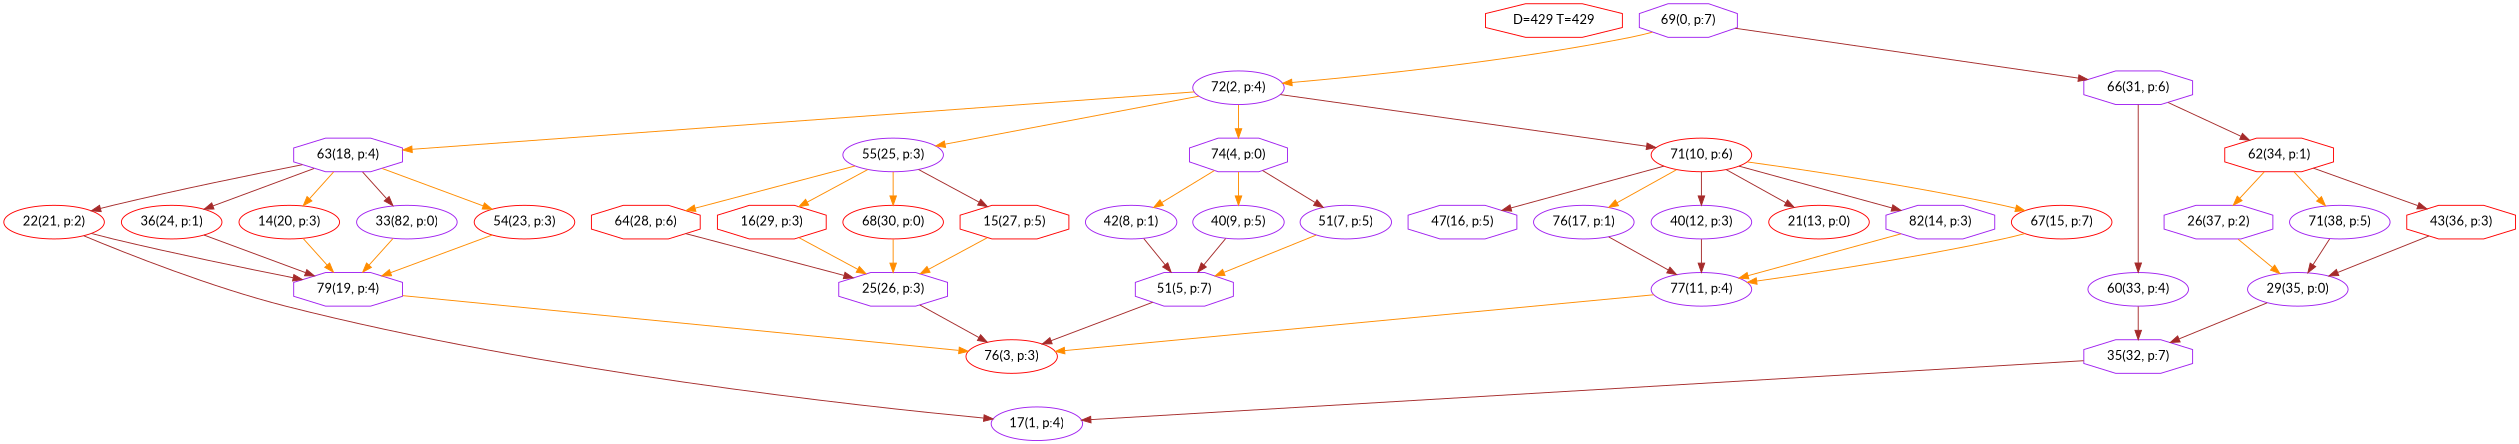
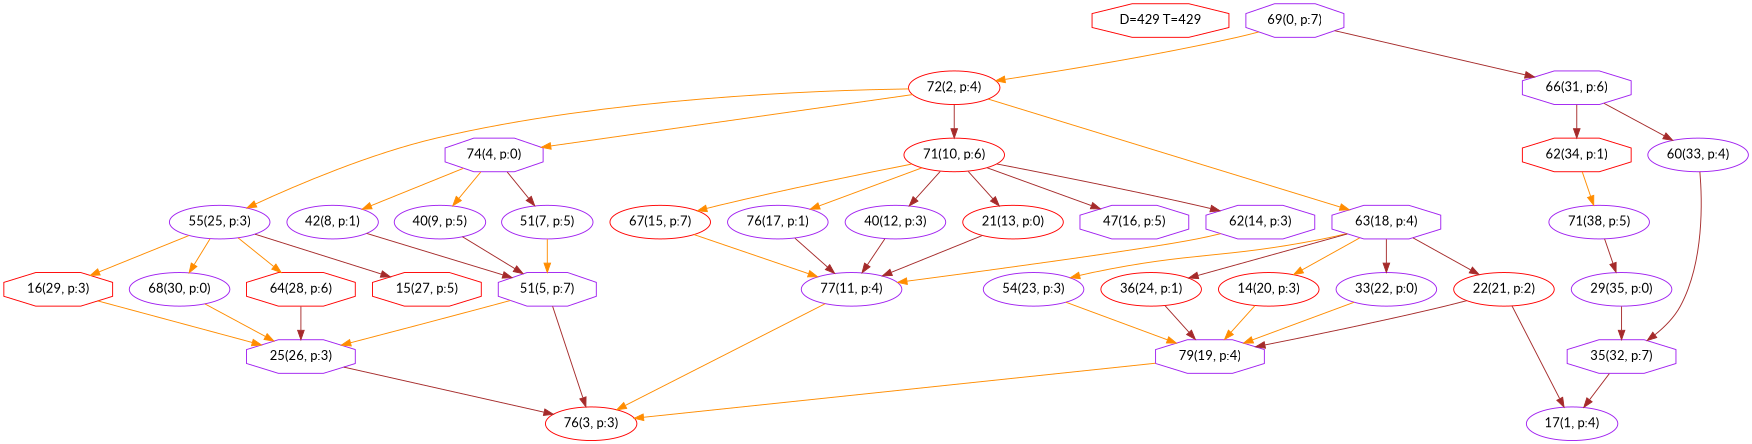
node "72(2, p:4)": color purple -> red
node "33(82, p:0)": label "33(82, p:0)" -> "33(22, p:0)"
node "54(23, p:3)": color red -> purple
node "68(30, p:0)": color red -> purple
node "82(14, p:3)": label "82(14, p:3)" -> "62(14, p:3)"
node "26(37, p:2)": removed
node "43(36, p:3)": removed
edge "21(13, p:0)" -> "77(11, p:4)": added
edge "15(27, p:5)" -> "25(26, p:3)": now "51(5, p:7)" -> "25(26, p:3)"
